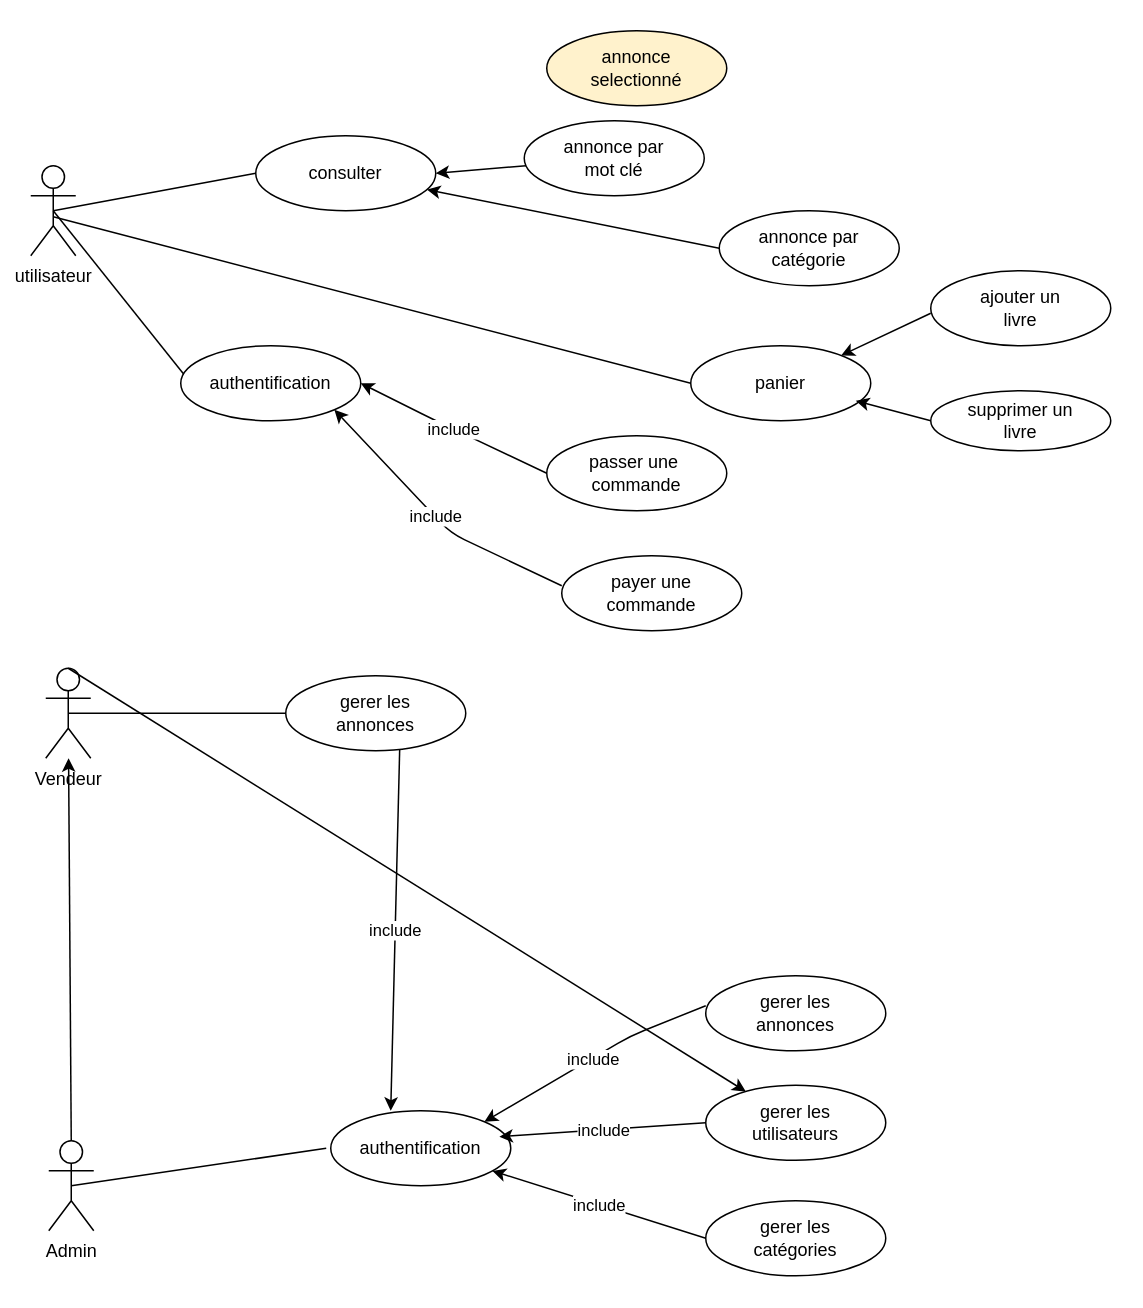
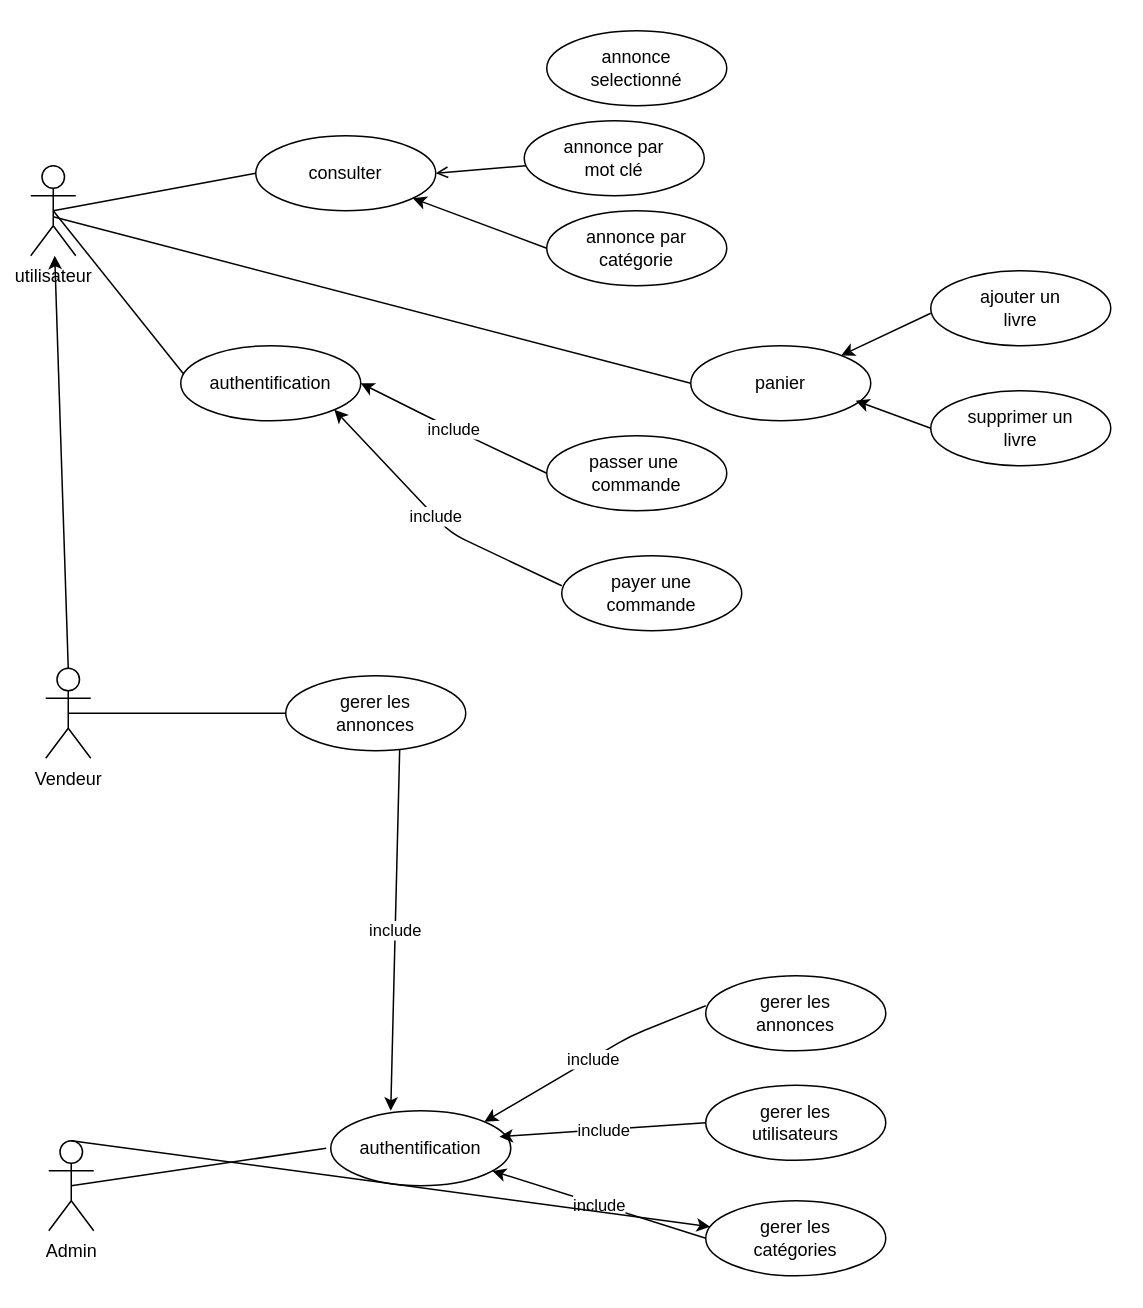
node "annonce selectionné": fillcolor #fff2cc -> #ffffff
edge "annonce par mot clé" -> "consulter": arrowhead classic -> open
node "annonce par catégorie": moved (809, 248) -> (637, 248)
node "supprimer un livre": size 180x60 -> 180x75
edge "Vendeur" -> "gerer les utilisateurs": now "Vendeur" -> "utilisateur"
edge "Admin" -> "Vendeur": now "Admin" -> "gerer les catégories"
